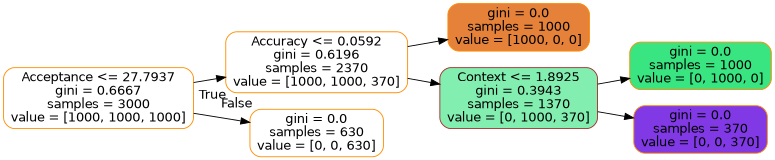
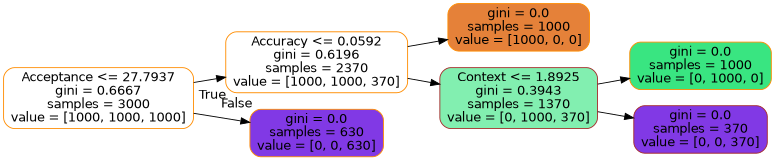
node "gini = 0.0 samples = 370 value = [0, 0, 370]": color darkorange -> brown
node "gini = 0.0 samples = 630 value = [0, 0, 630]": fillcolor #ffffff -> #8139e5
